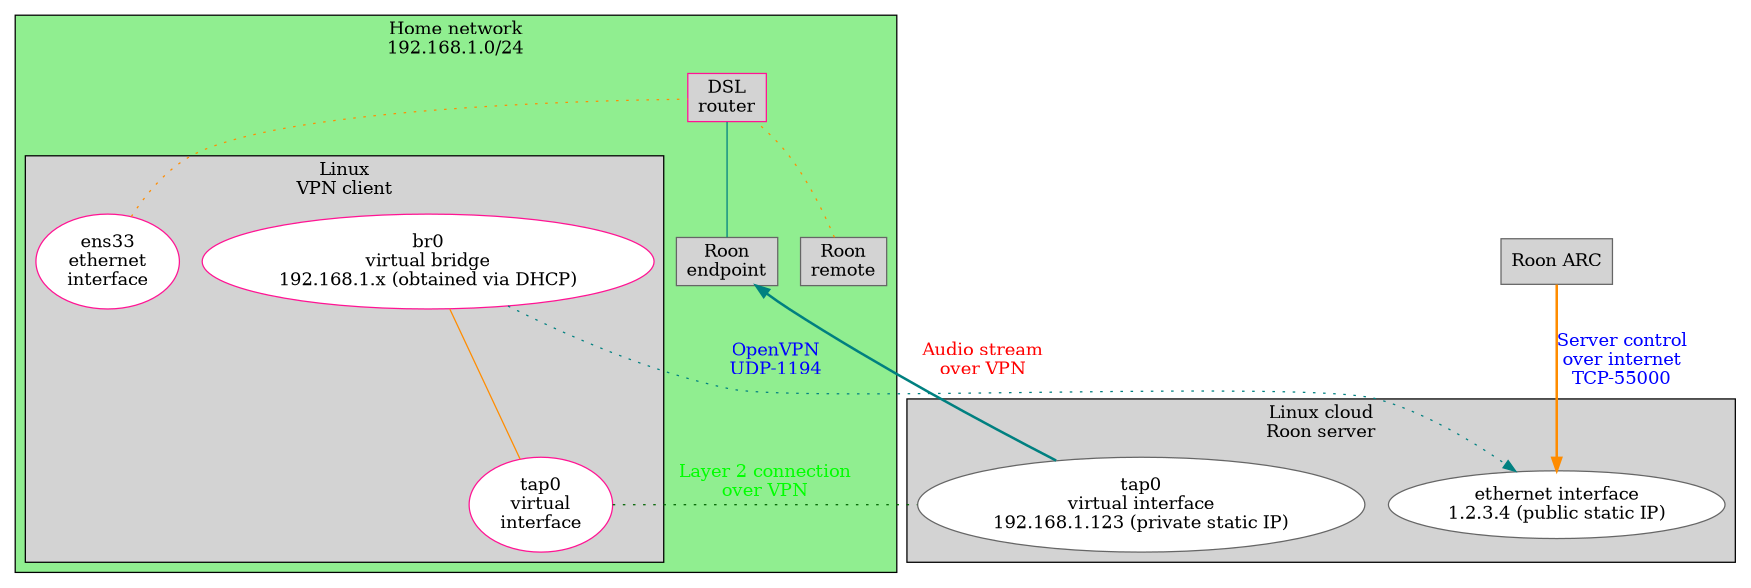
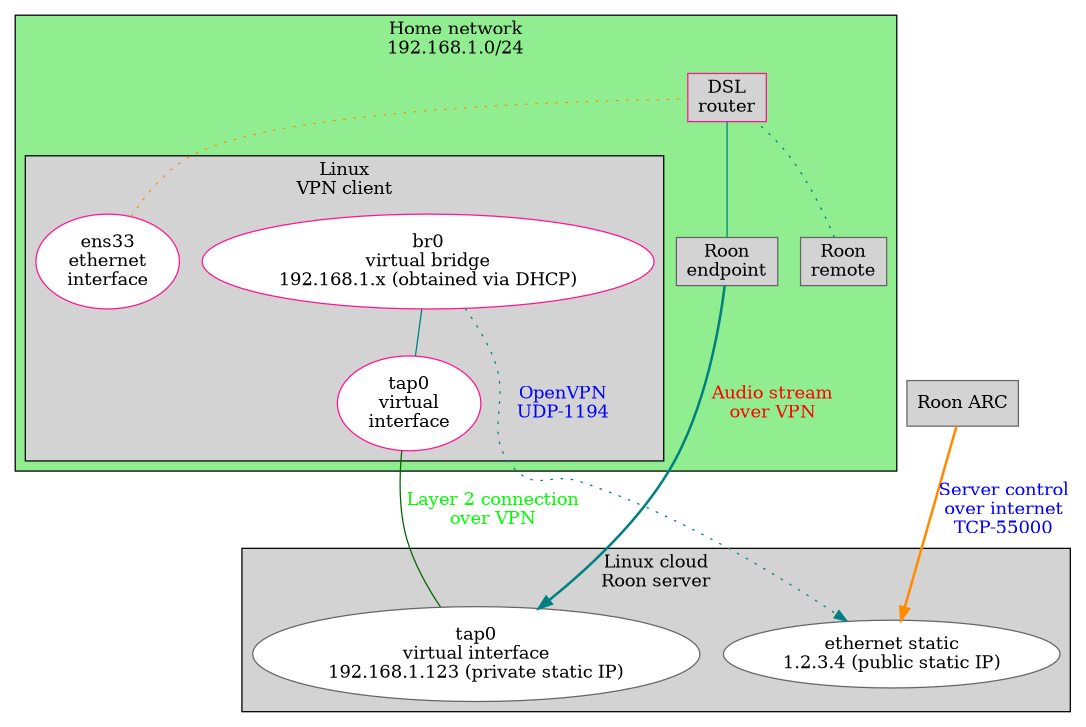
edge "DSL router" -- "Roon remote": color darkorange -> teal
edge "tap0 virtual interface 192.168.1.123 (private static IP)" -> "Roon endpoint": reversed
edge "br0 virtual bridge 192.168.1.x (obtained via DHCP)" -- "tap0 virtual interface": color darkorange -> teal
edge "tap0 virtual interface" -- "tap0 virtual interface 192.168.1.123 (private static IP)": style dotted -> solid
node "ethernet interface 1.2.3.4 (public static IP)": label "ethernet interface 1.2.3.4 (public static IP)" -> "ethernet static 1.2.3.4 (public static IP)"
